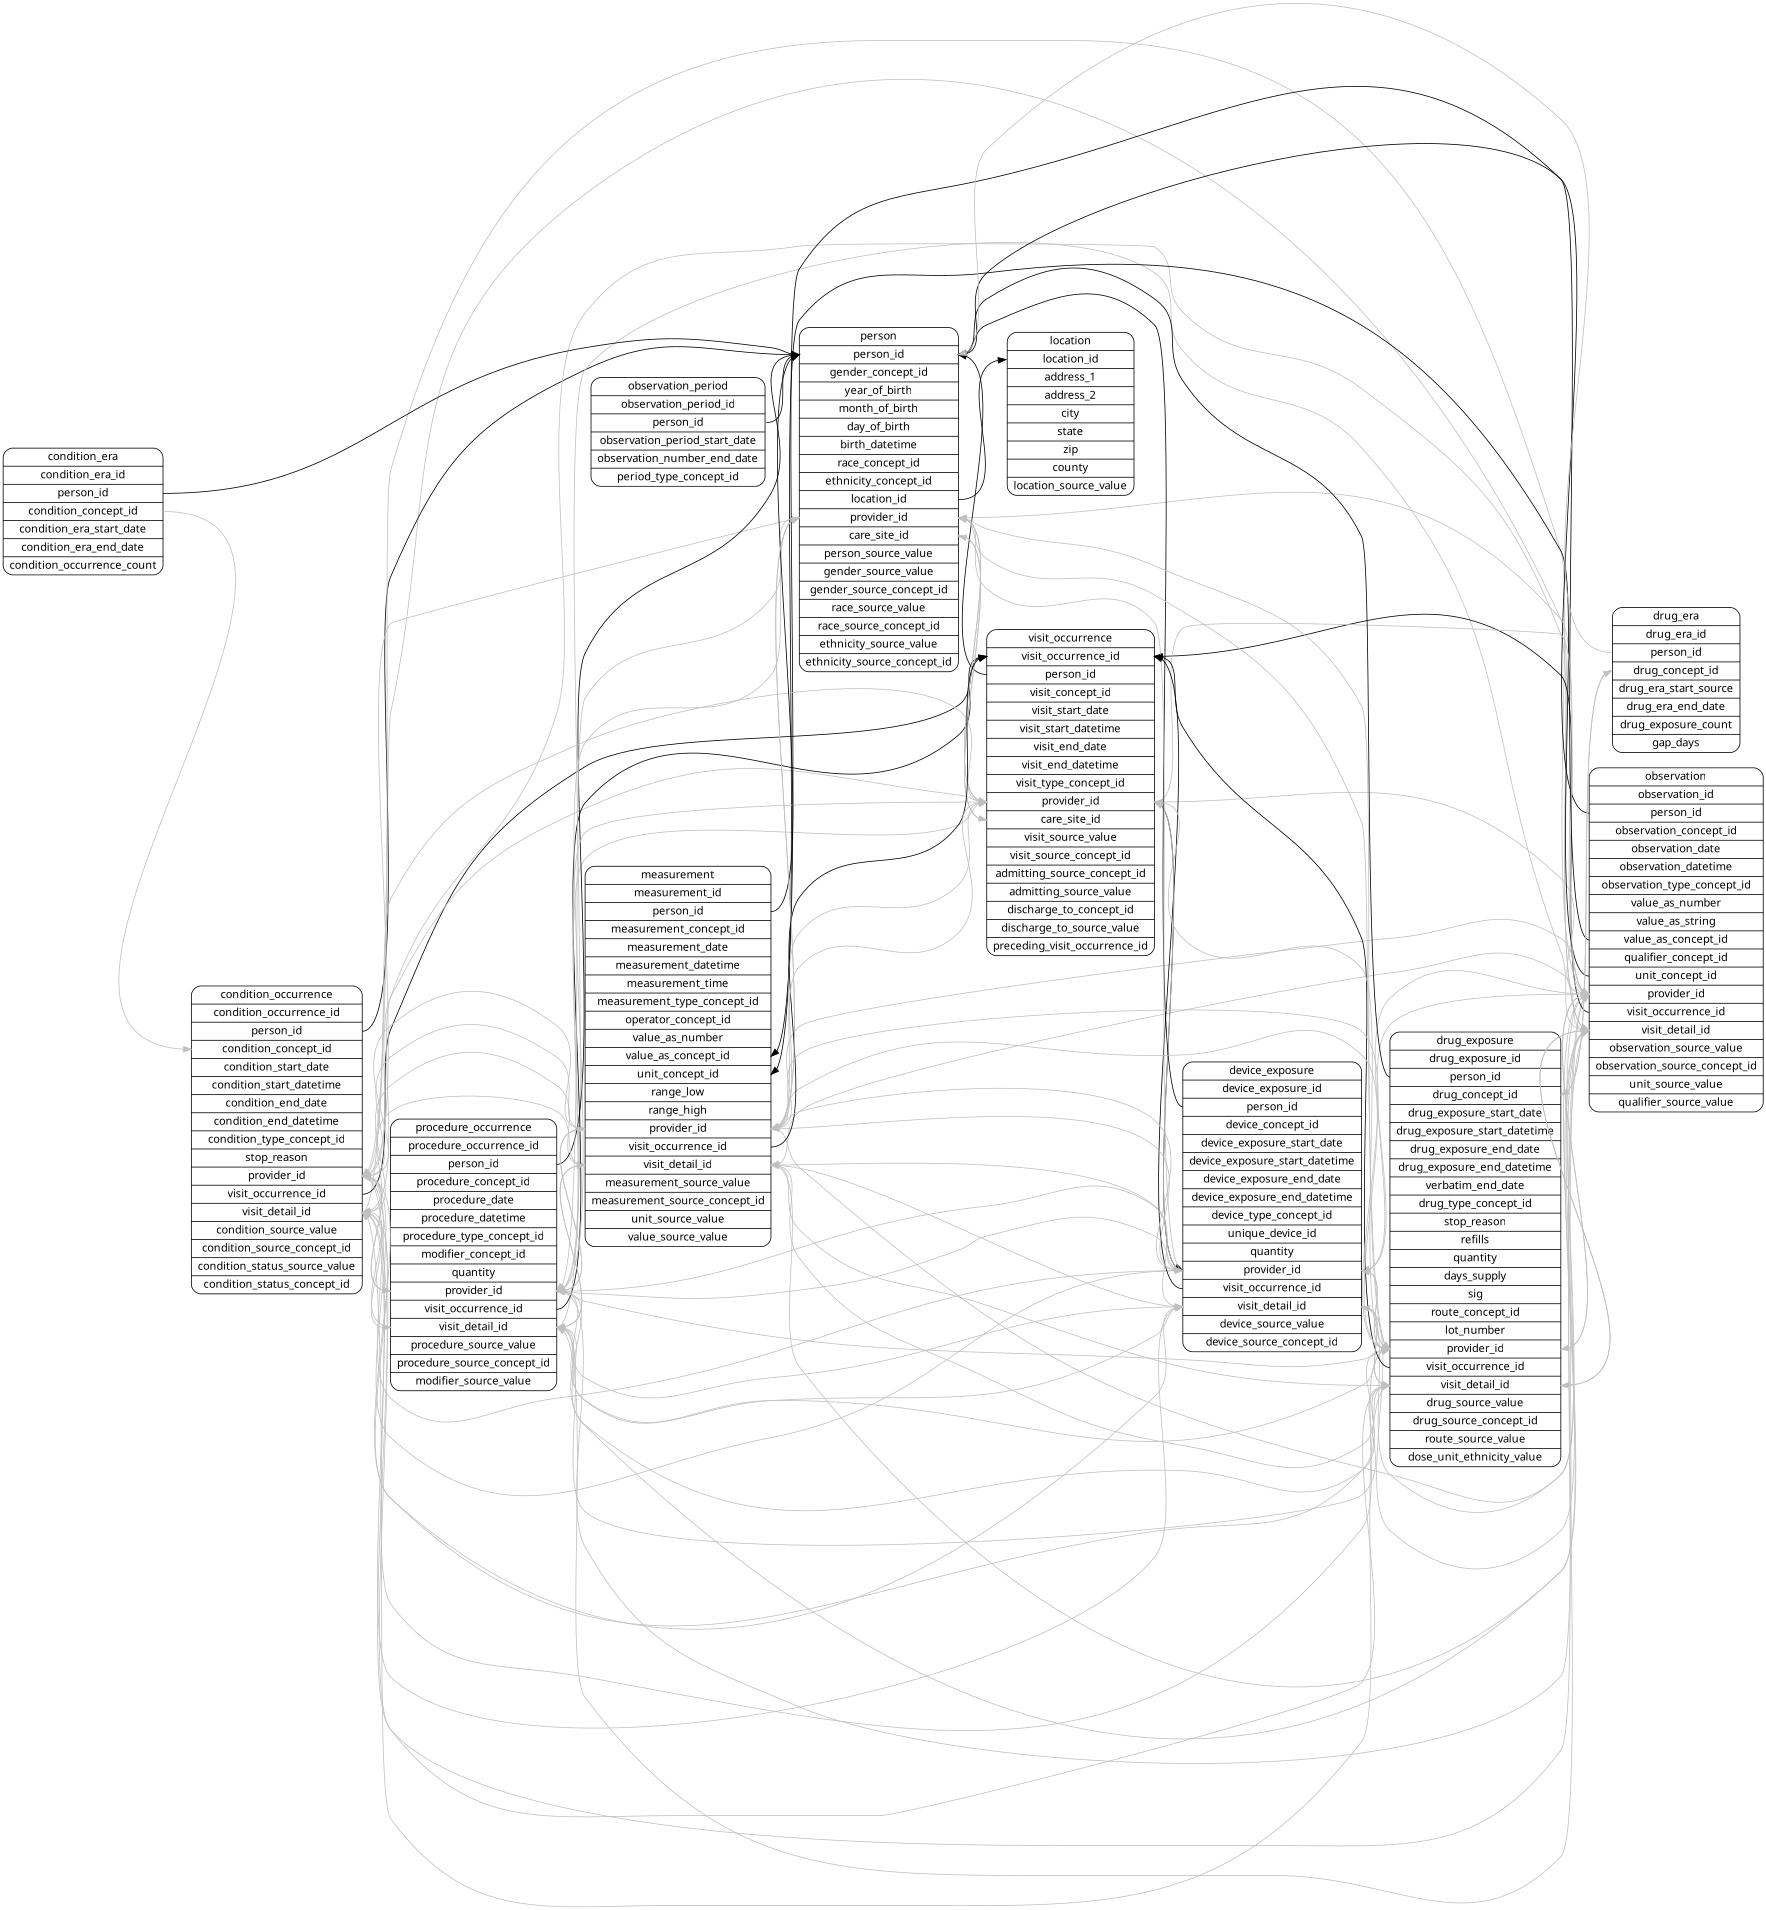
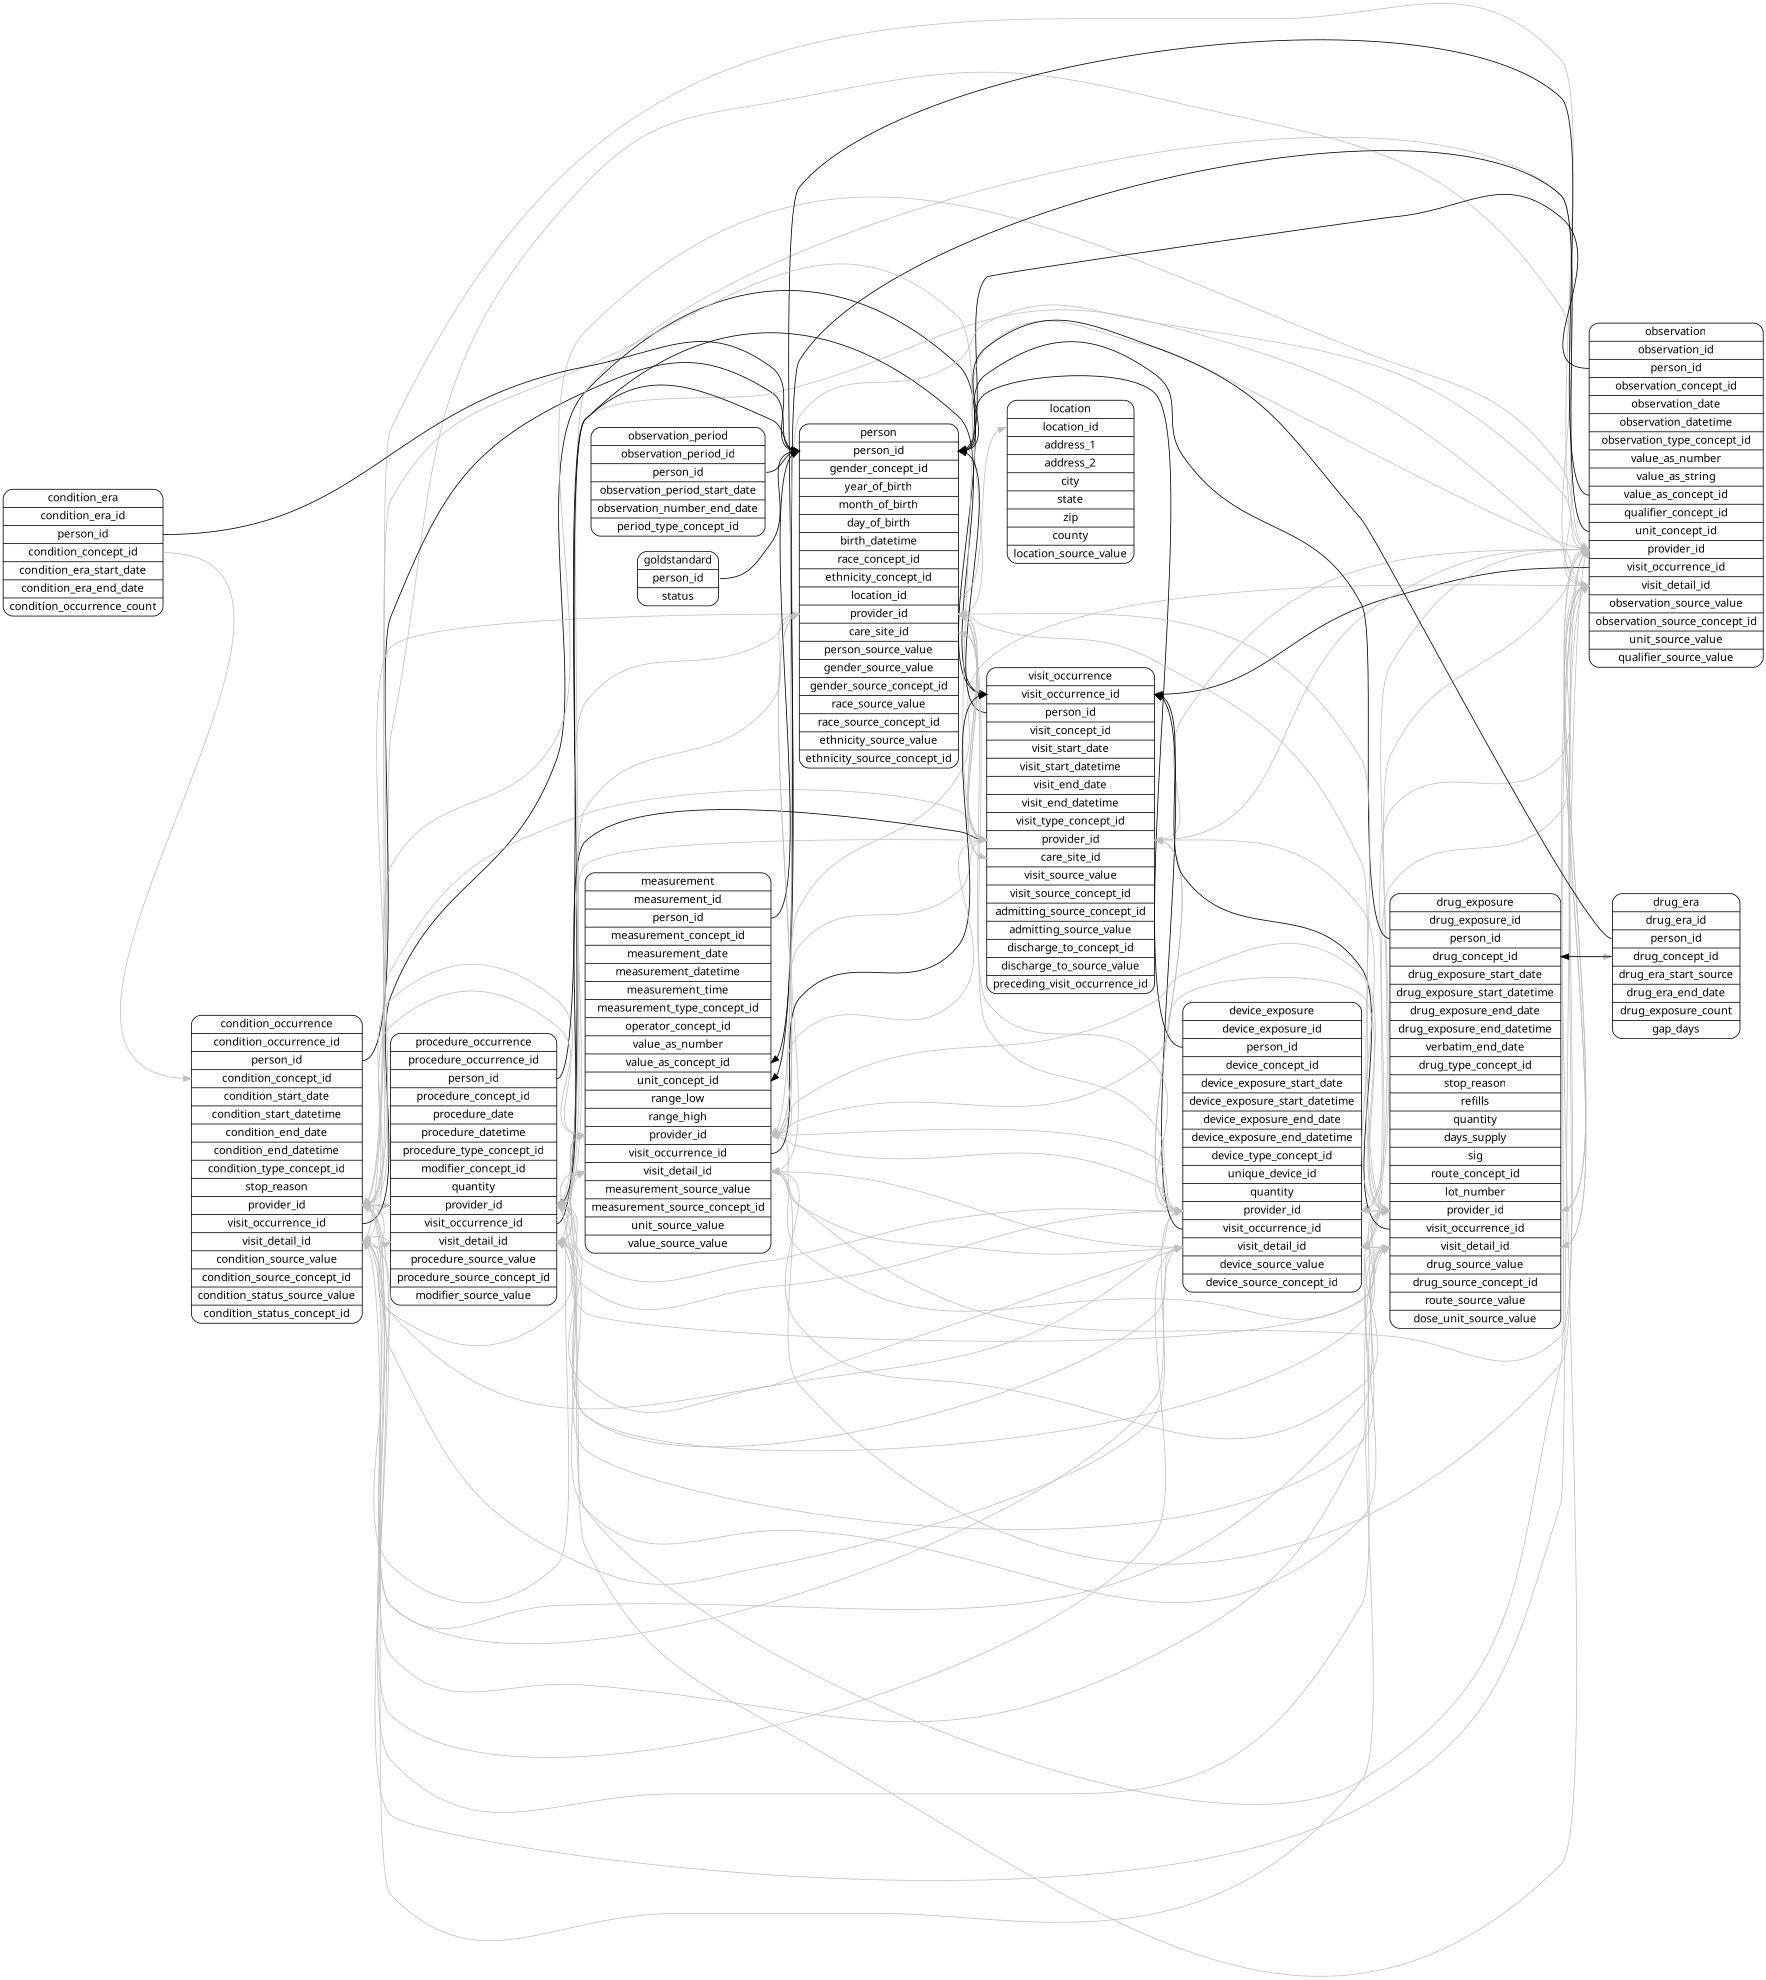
edge "drug_era" -> "person": color gray -> black
edge "person" -> "location": color black -> gray
node "goldstandard": added
edge "visit_occurrence" -> "procedure_occurrence": color gray -> black
edge "drug_era" -> "drug_exposure": color gray -> black
edge "person" -> "device_exposure": added
edge "visit_occurrence" -> "device_exposure": color black -> gray
node "drug_exposure": text "dose_unit_ethnicity_value" -> "dose_unit_source_value"
